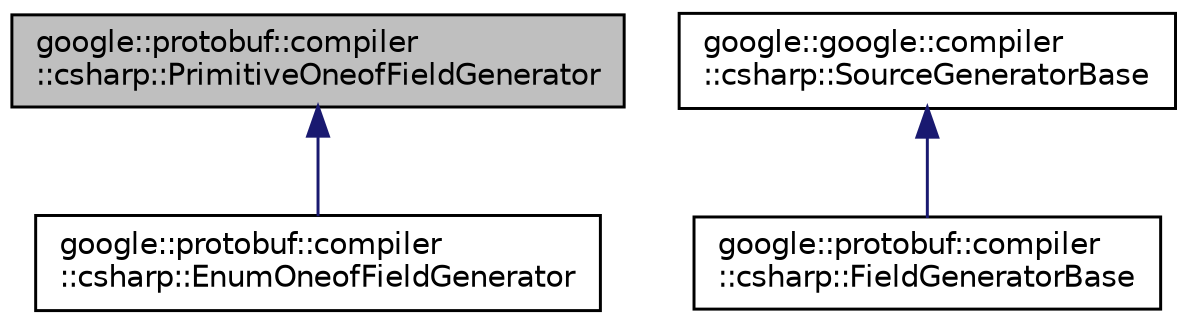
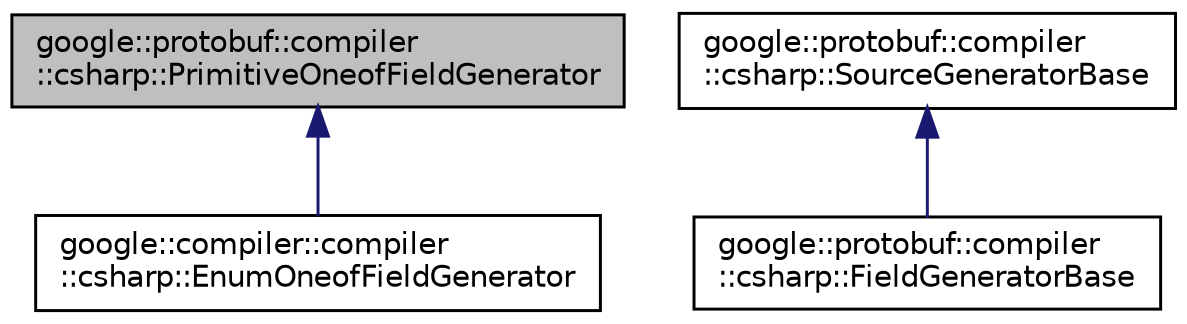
node "google::google::compiler ::csharp::SourceGeneratorBase": label "google::google::compiler ::csharp::SourceGeneratorBase" -> "google::protobuf::compiler ::csharp::SourceGeneratorBase"
node "google::protobuf::compiler ::csharp::EnumOneofFieldGenerator": label "google::protobuf::compiler ::csharp::EnumOneofFieldGenerator" -> "google::compiler::compiler ::csharp::EnumOneofFieldGenerator"
